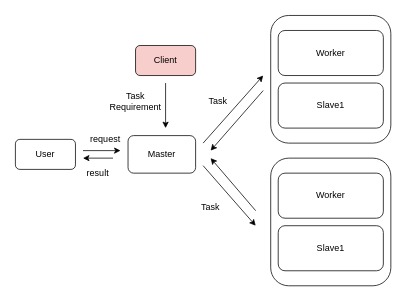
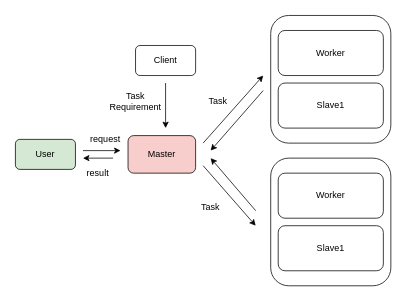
node "Client": fillcolor #f8cecc -> #ffffff
node "User": fillcolor #ffffff -> #d5e8d4
node "Master": fillcolor #ffffff -> #f8cecc
